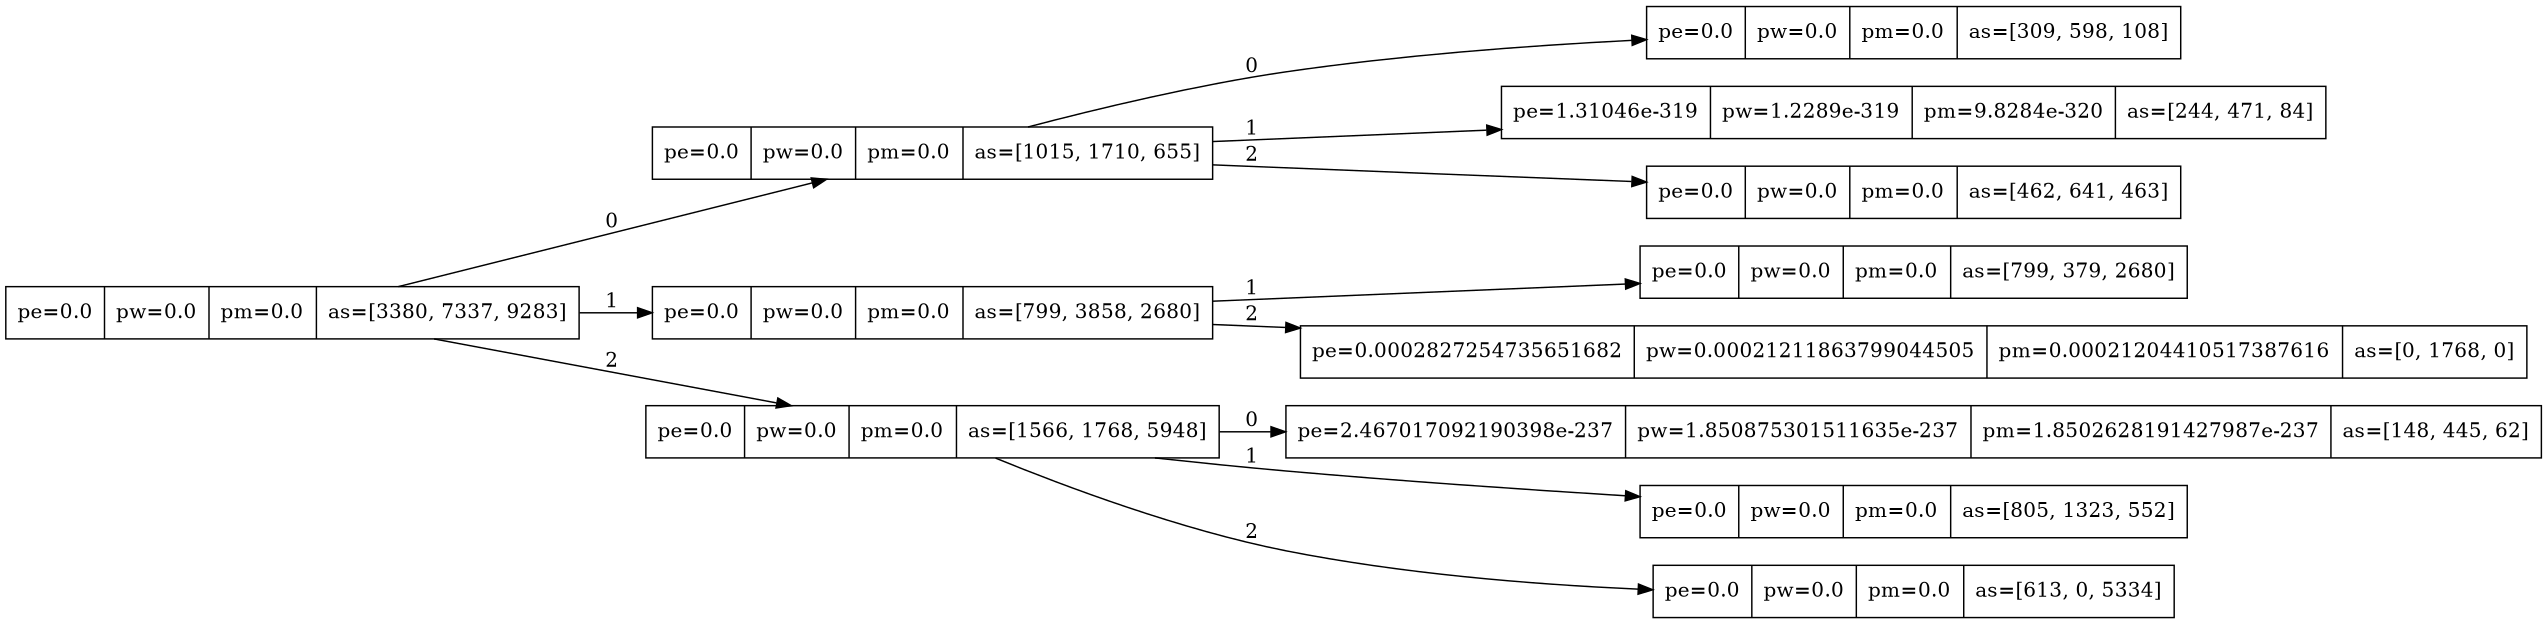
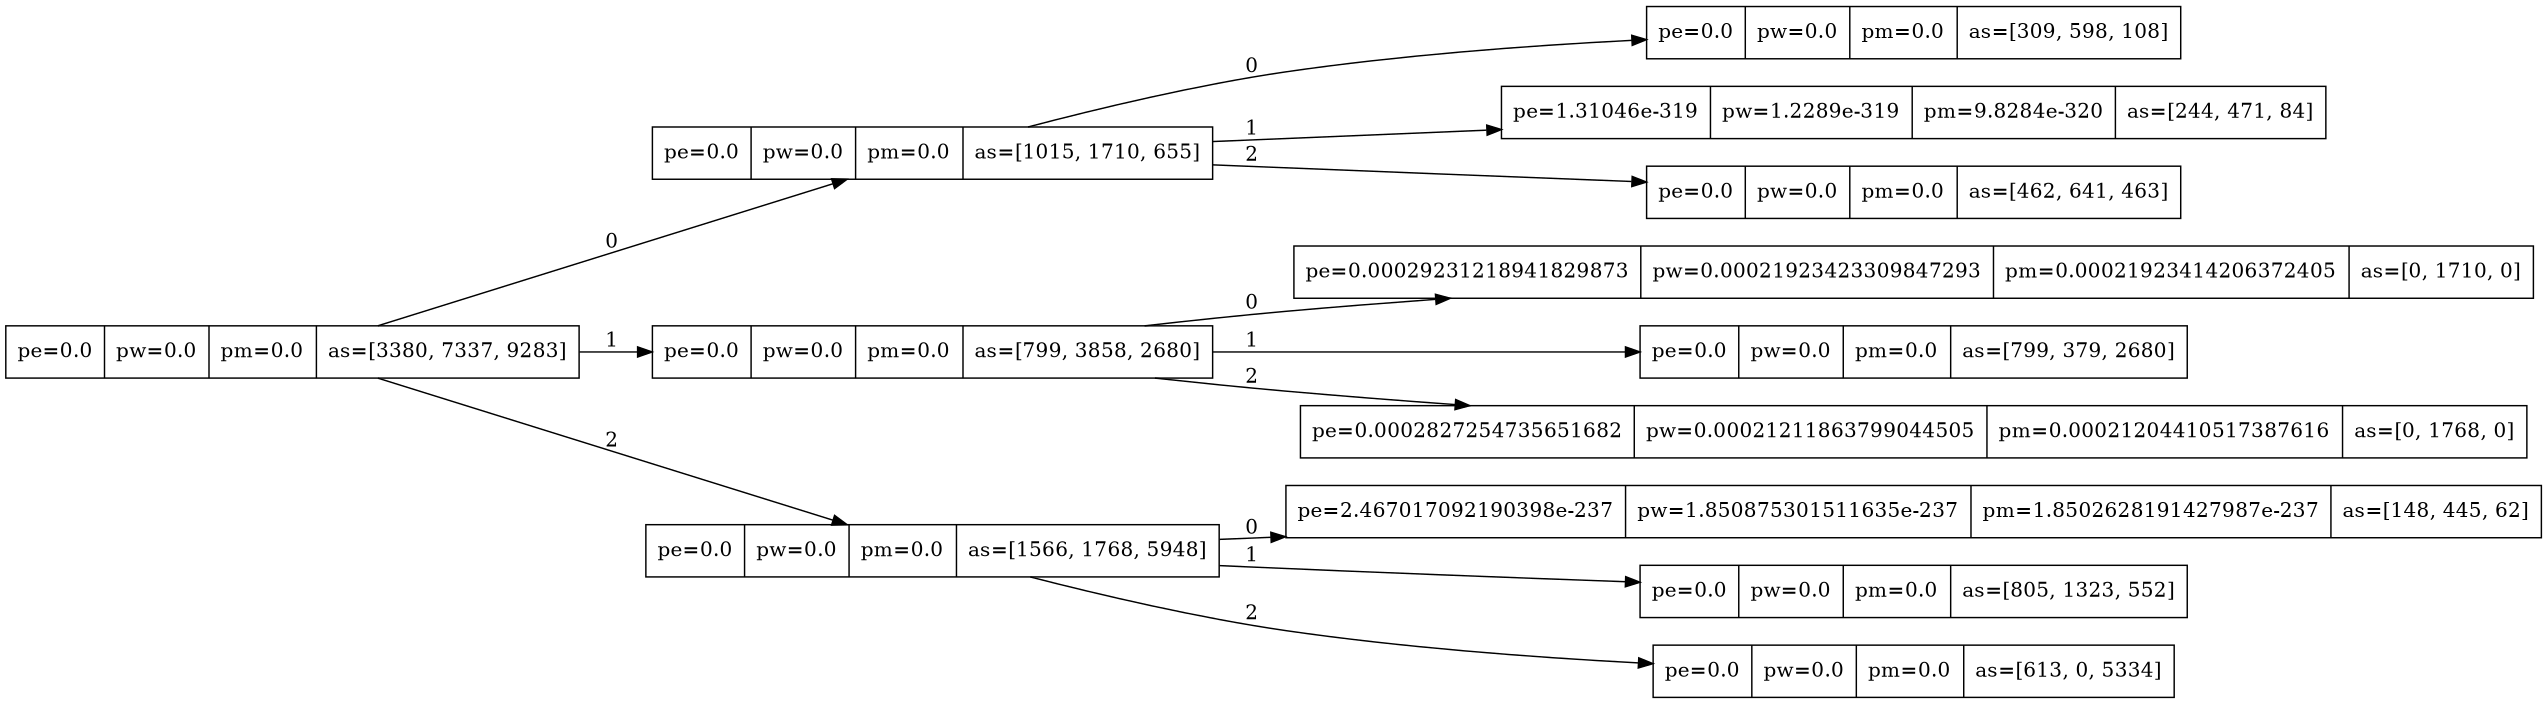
node "pe=0.00029231218941829873": added
